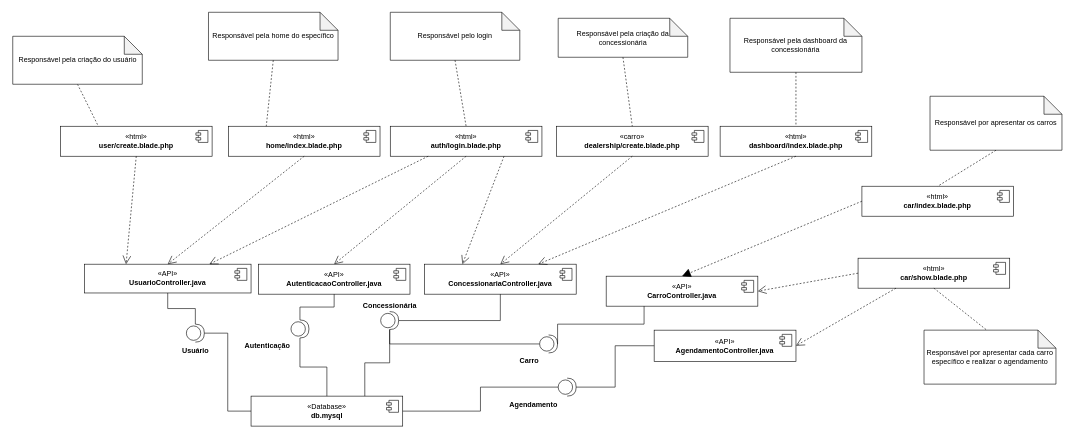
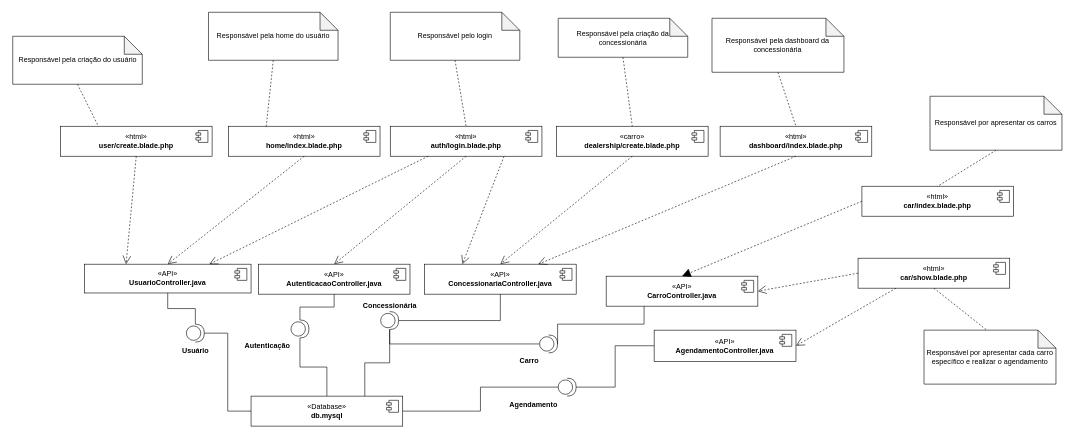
node "Responsável pela home do específico": label "Responsável pela home do específico" -> "Responsável pela home do usuário"
node "Responsável pela dashboard da concessionária": moved (796, 45) -> (778, 45)
